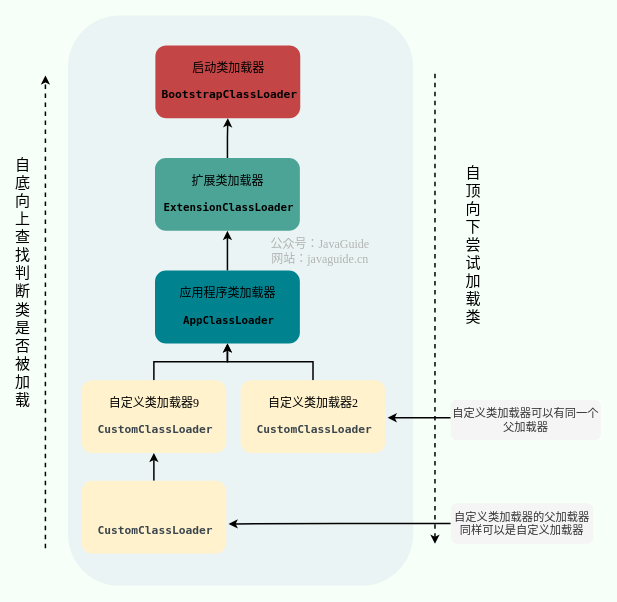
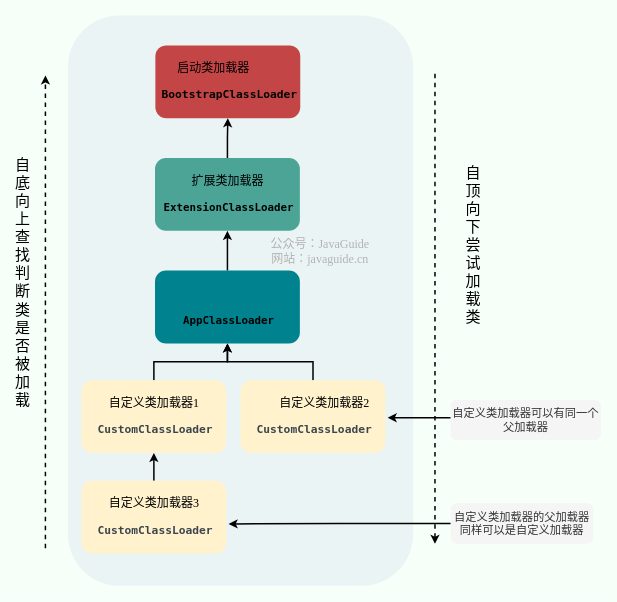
node "启动类加载器": moved (228, 68) -> (213, 68)
node "应用程序类加载器": removed
node "自定义类加载器9": label "自定义类加载器9" -> "自定义类加载器1"
node "自定义类加载器2": moved (313, 402) -> (324, 402)
node "自定义类加载器3": added
